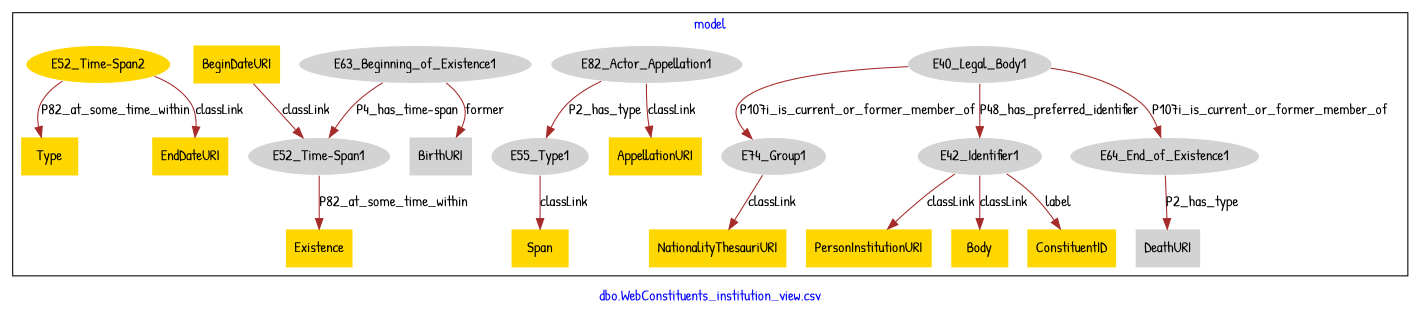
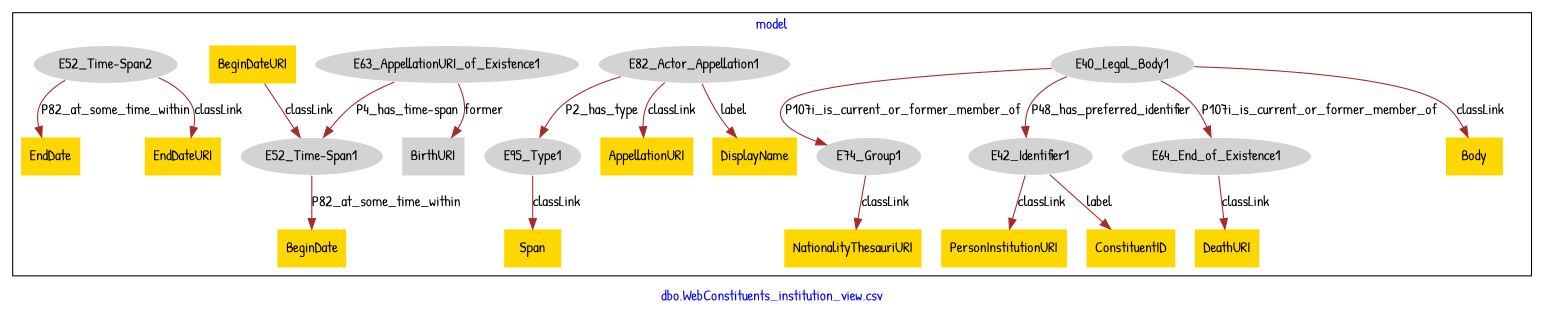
node "E52_Time-Span2": fillcolor gold -> lightgray
node "E63_Beginning_of_Existence1": label "E63_Beginning_of_Existence1" -> "E63_AppellationURI_of_Existence1"
node "Type": label "Type" -> "EndDate"
node "E55_Type1": label "E55_Type1" -> "E95_Type1"
node "DisplayName": added
edge "E42_Identifier1" -> "Body": now "E40_Legal_Body1" -> "Body"
edge "E64_End_of_Existence1" -> "DeathURI": label "P2_has_type" -> "classLink"
node "Existence": label "Existence" -> "BeginDate"
node "DeathURI": fillcolor lightgray -> gold
